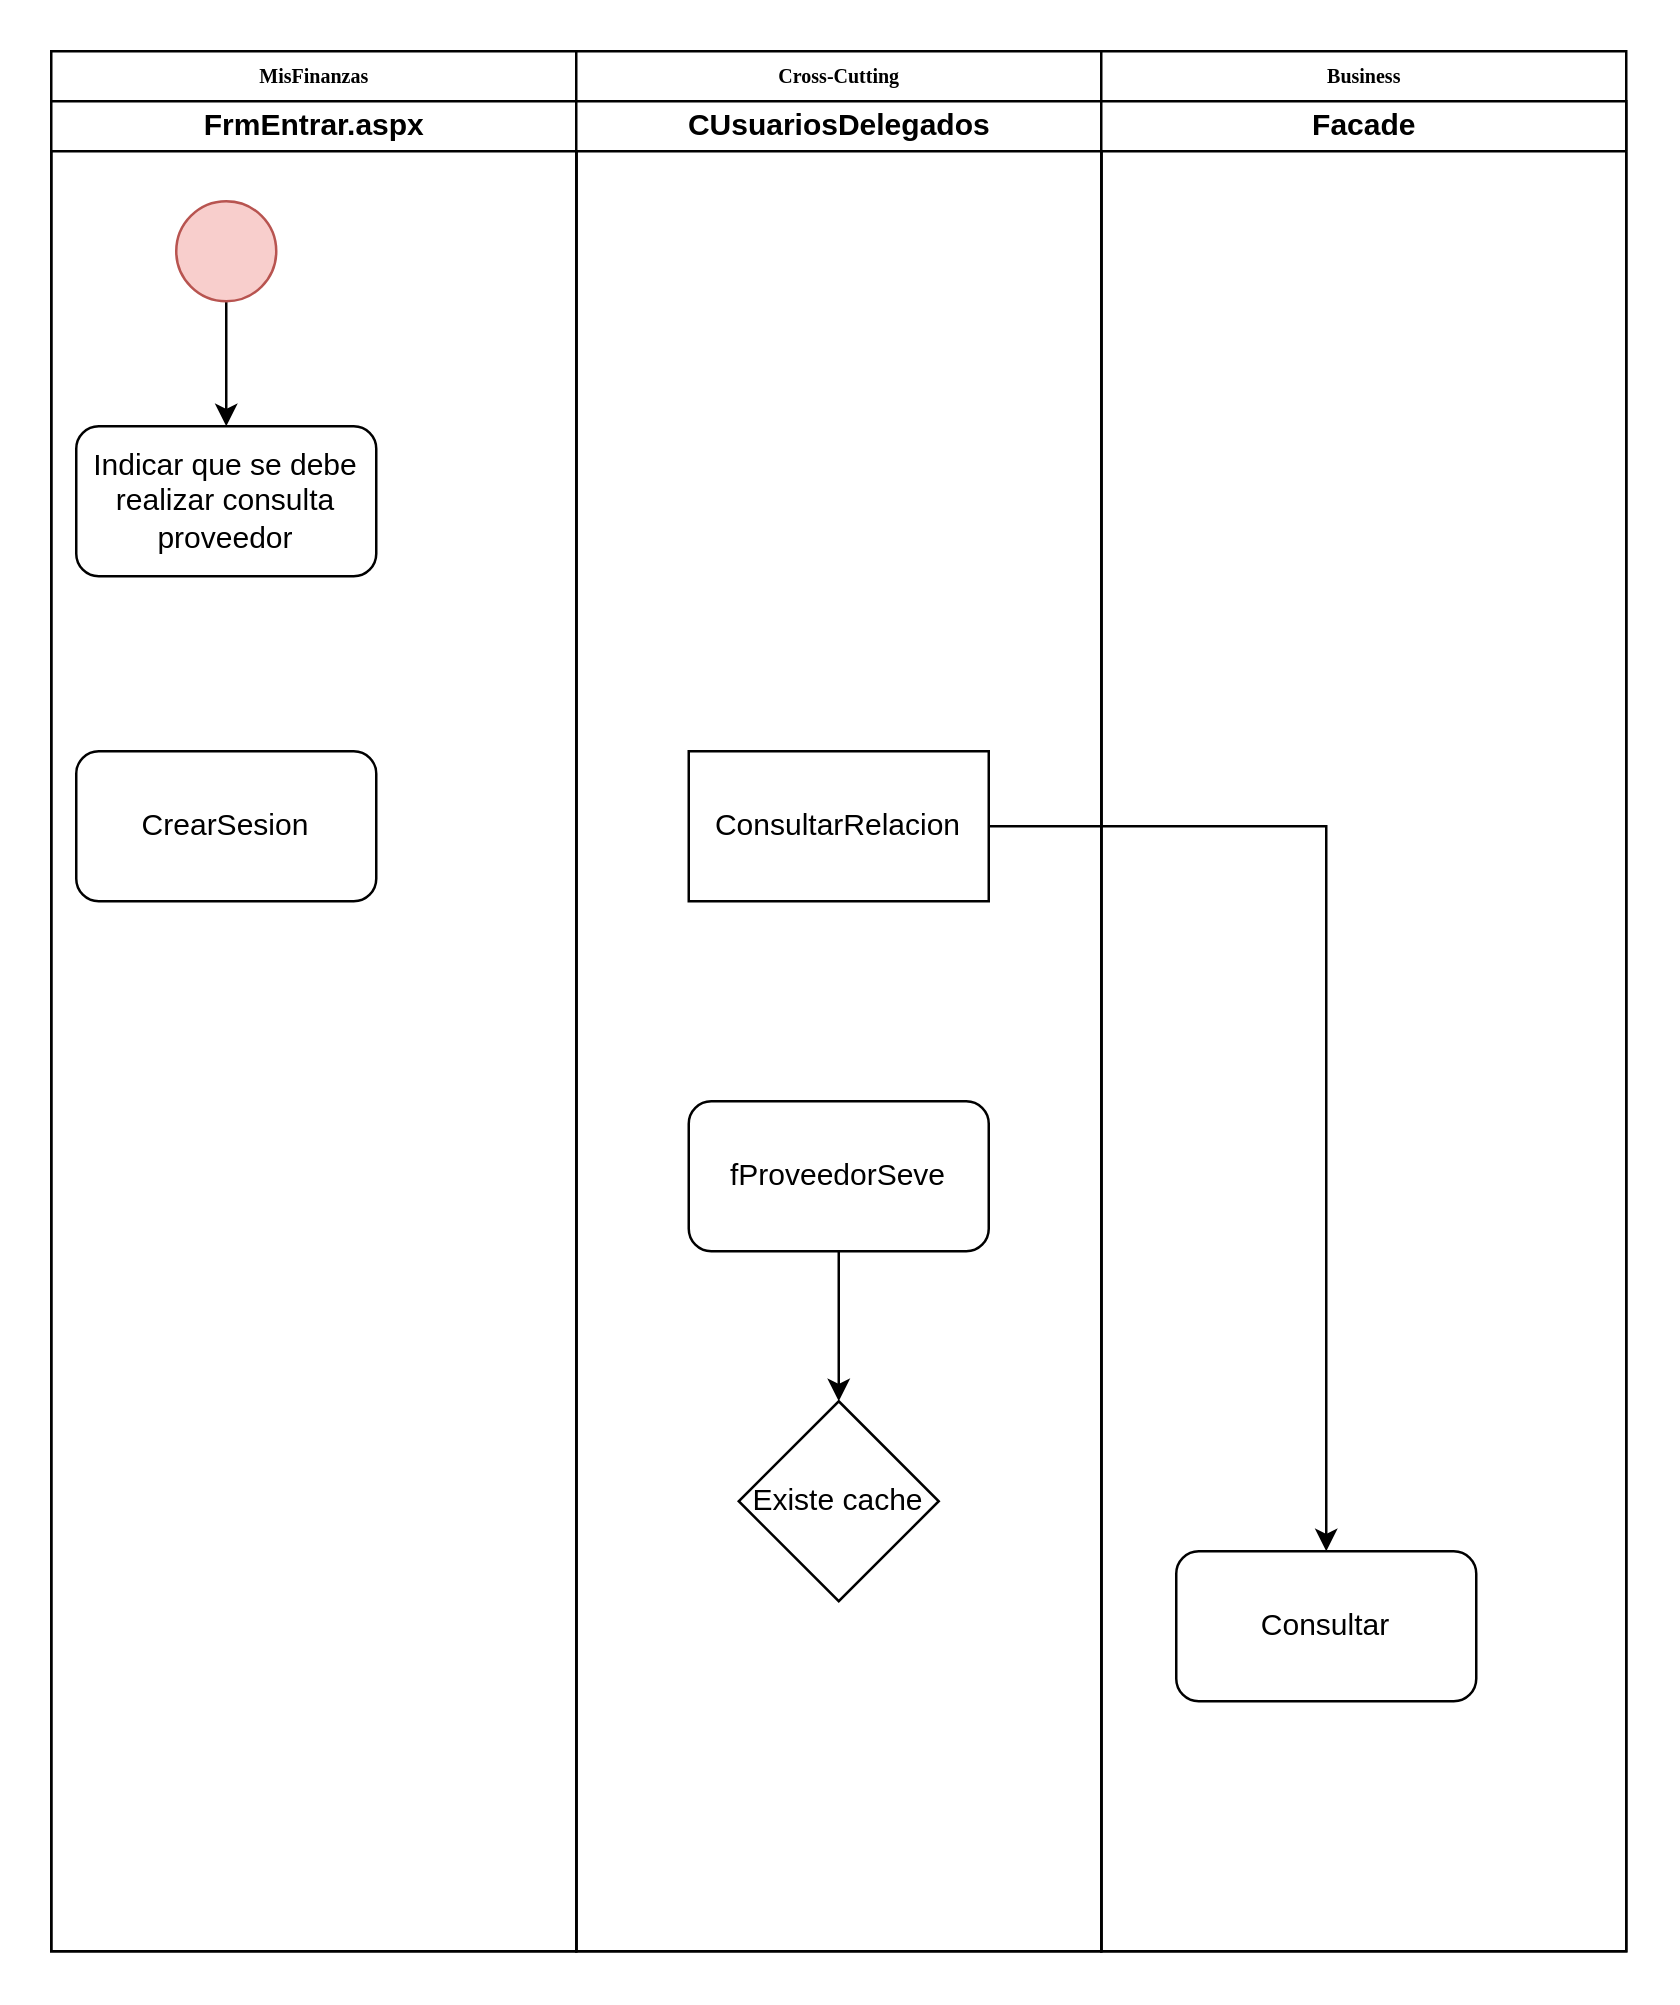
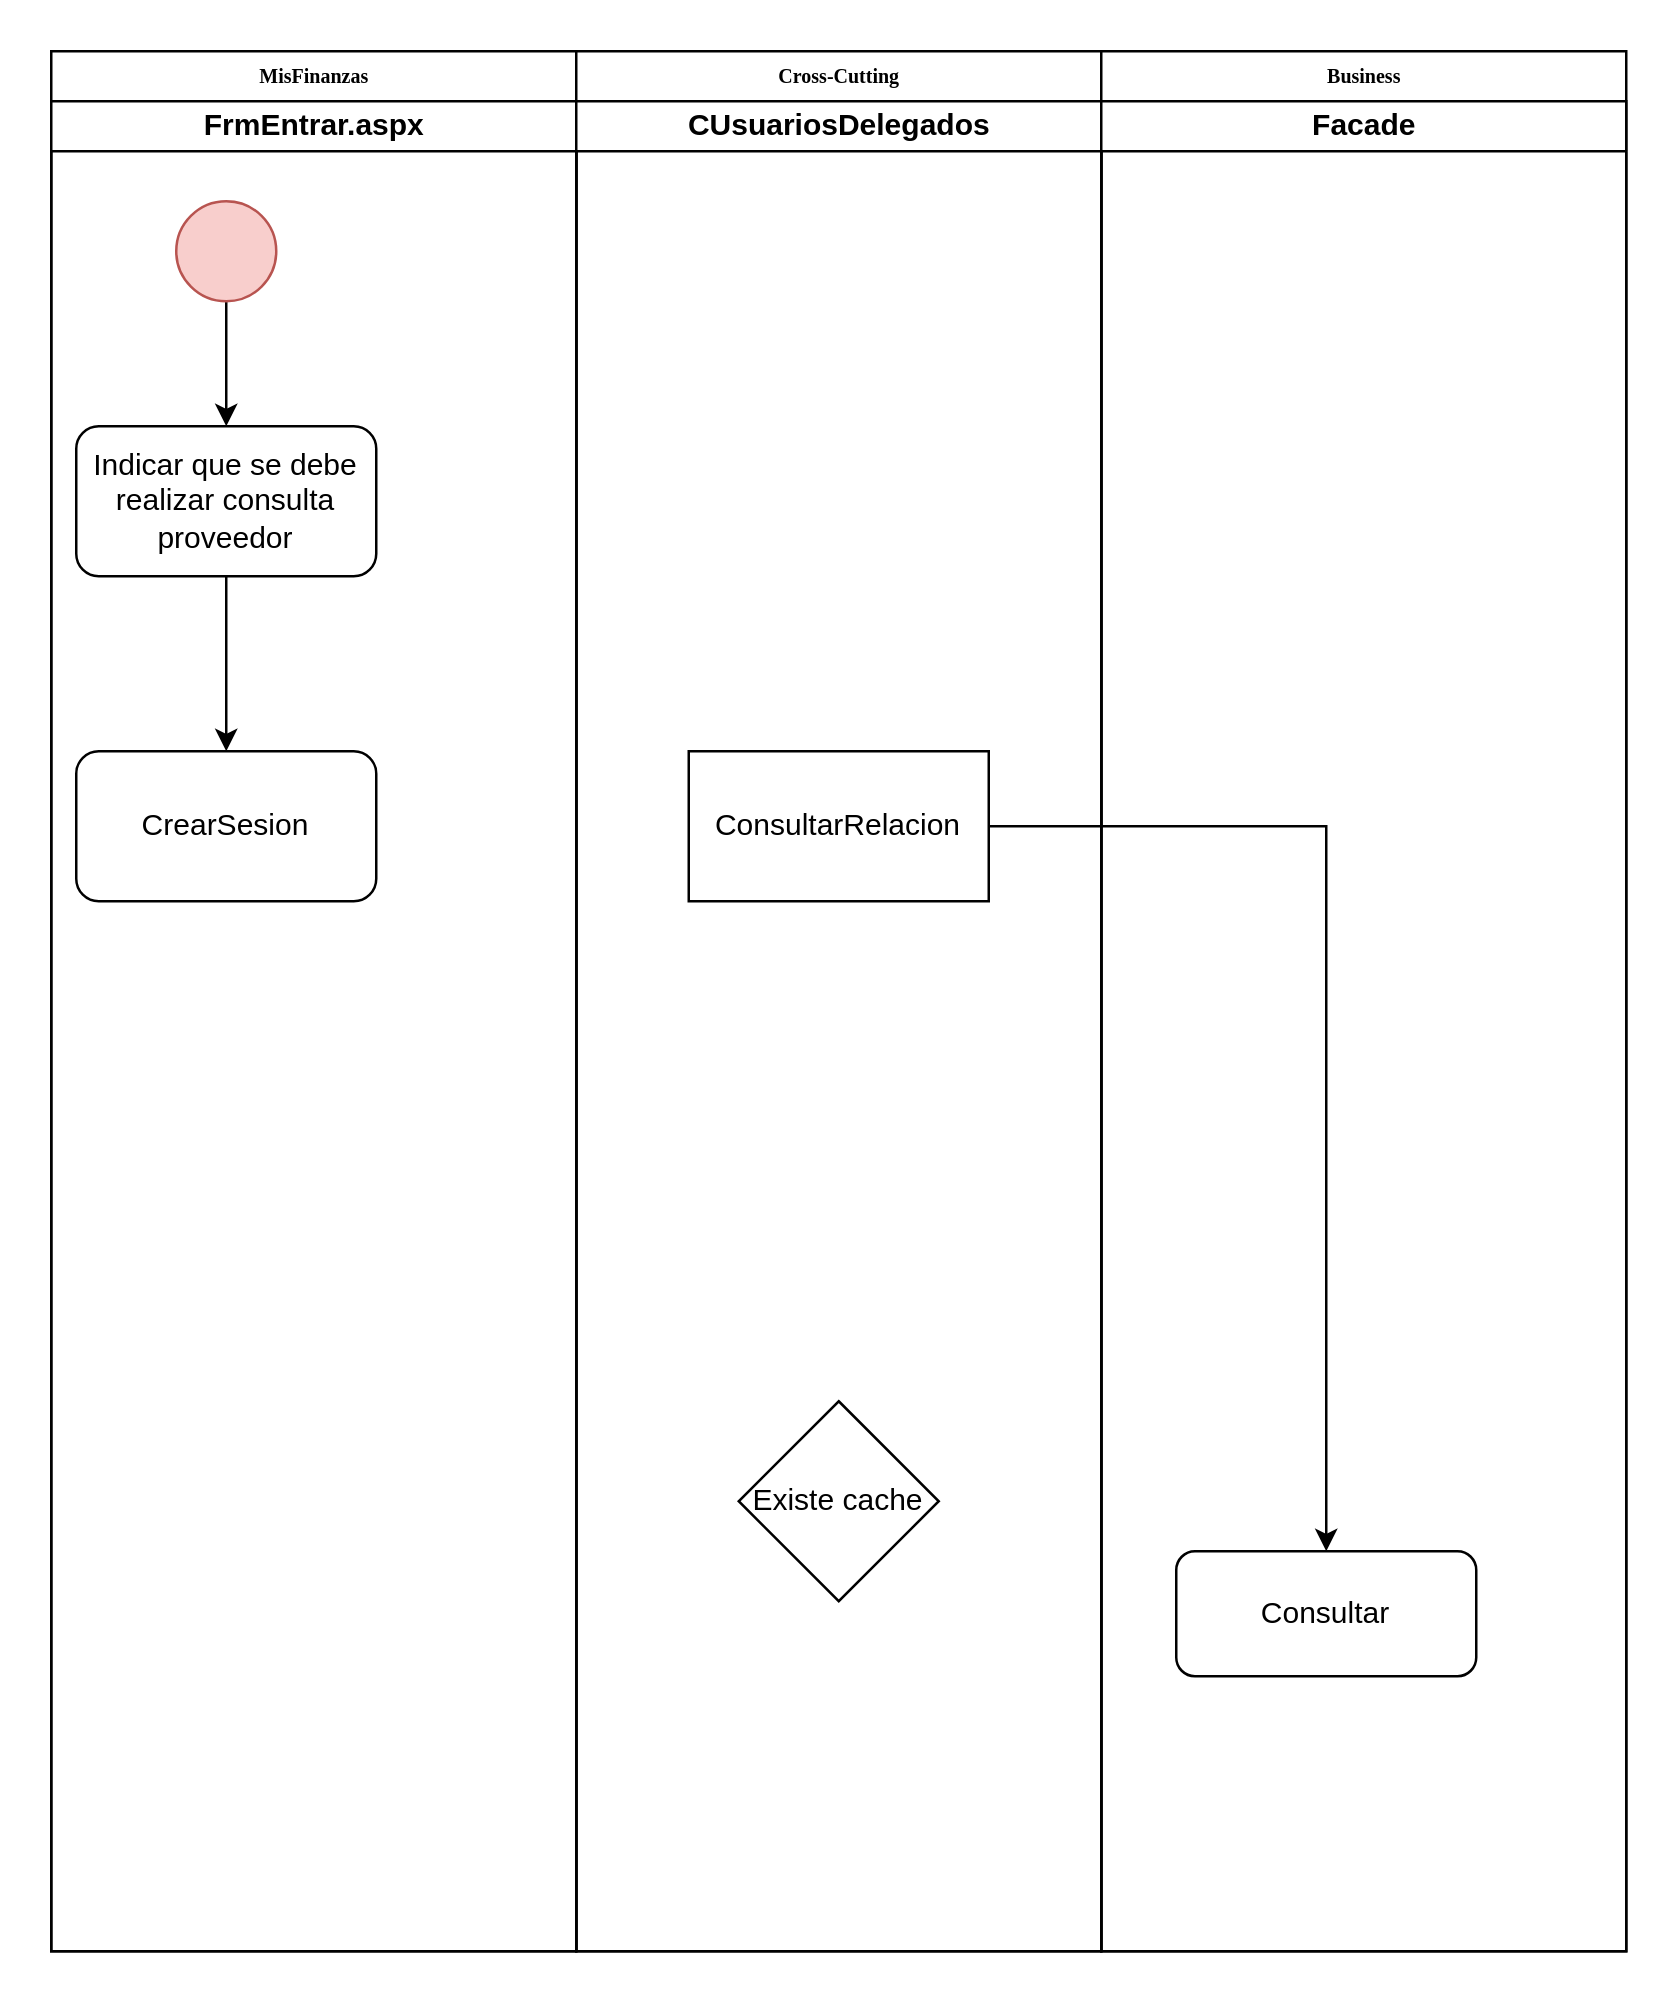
edge "Indicar que se debe realizar consulta proveedor" -> "CrearSesion": added
node "fProveedorSeve": removed
edge "fProveedorSeve" -> "Existe cache": removed
node "Consultar": size 300x150 -> 300x125
